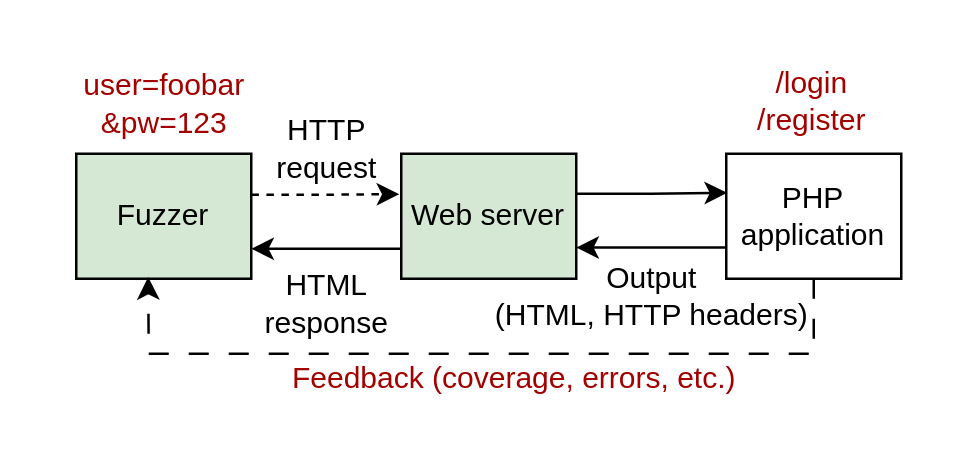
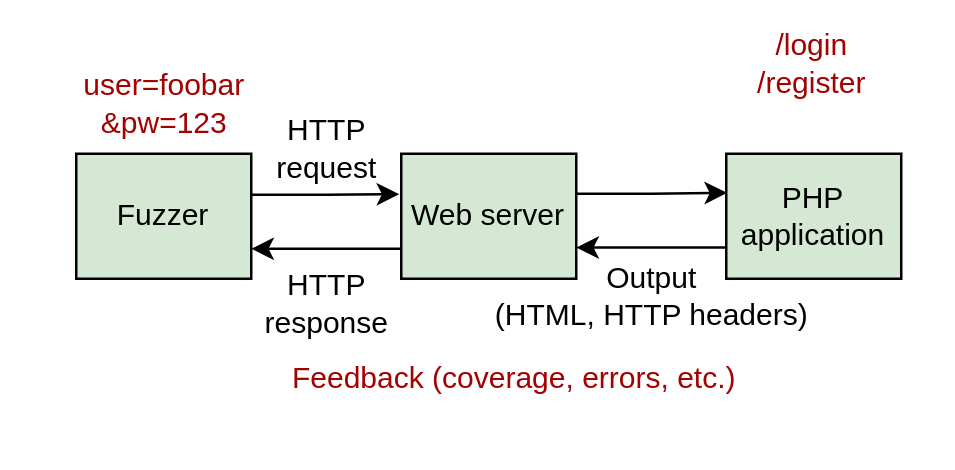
node "/login /register": moved (811, 101) -> (811, 64)
edge "Fuzzer" -> "Web server": style dashed -> solid
node "PHP application": fillcolor #ffffff -> #d5e8d4
node "HTML response": label "HTML response" -> "HTTP response"
edge "PHP application" -> "Fuzzer": removed
